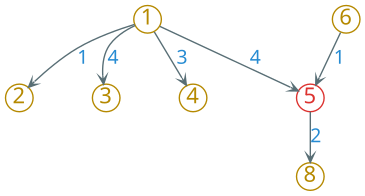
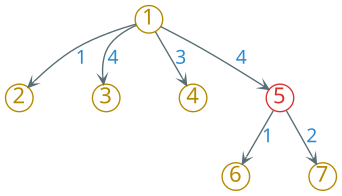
edge "6" -> "5": reversed
node "8": label "8" -> "7"
